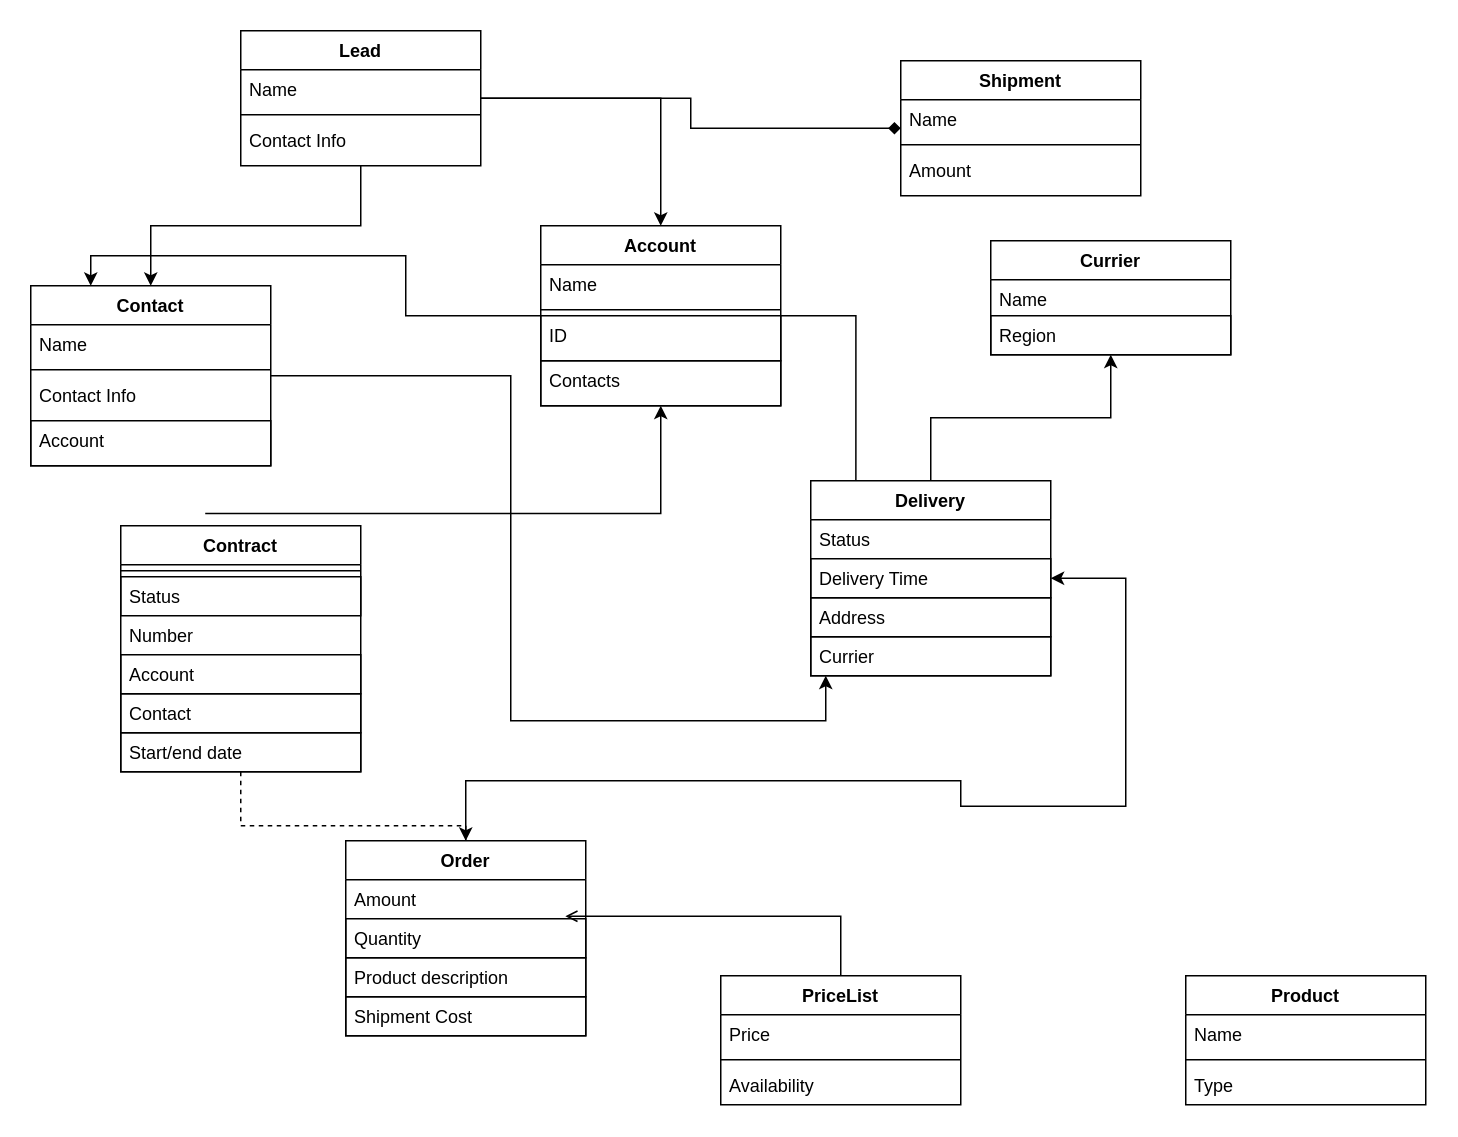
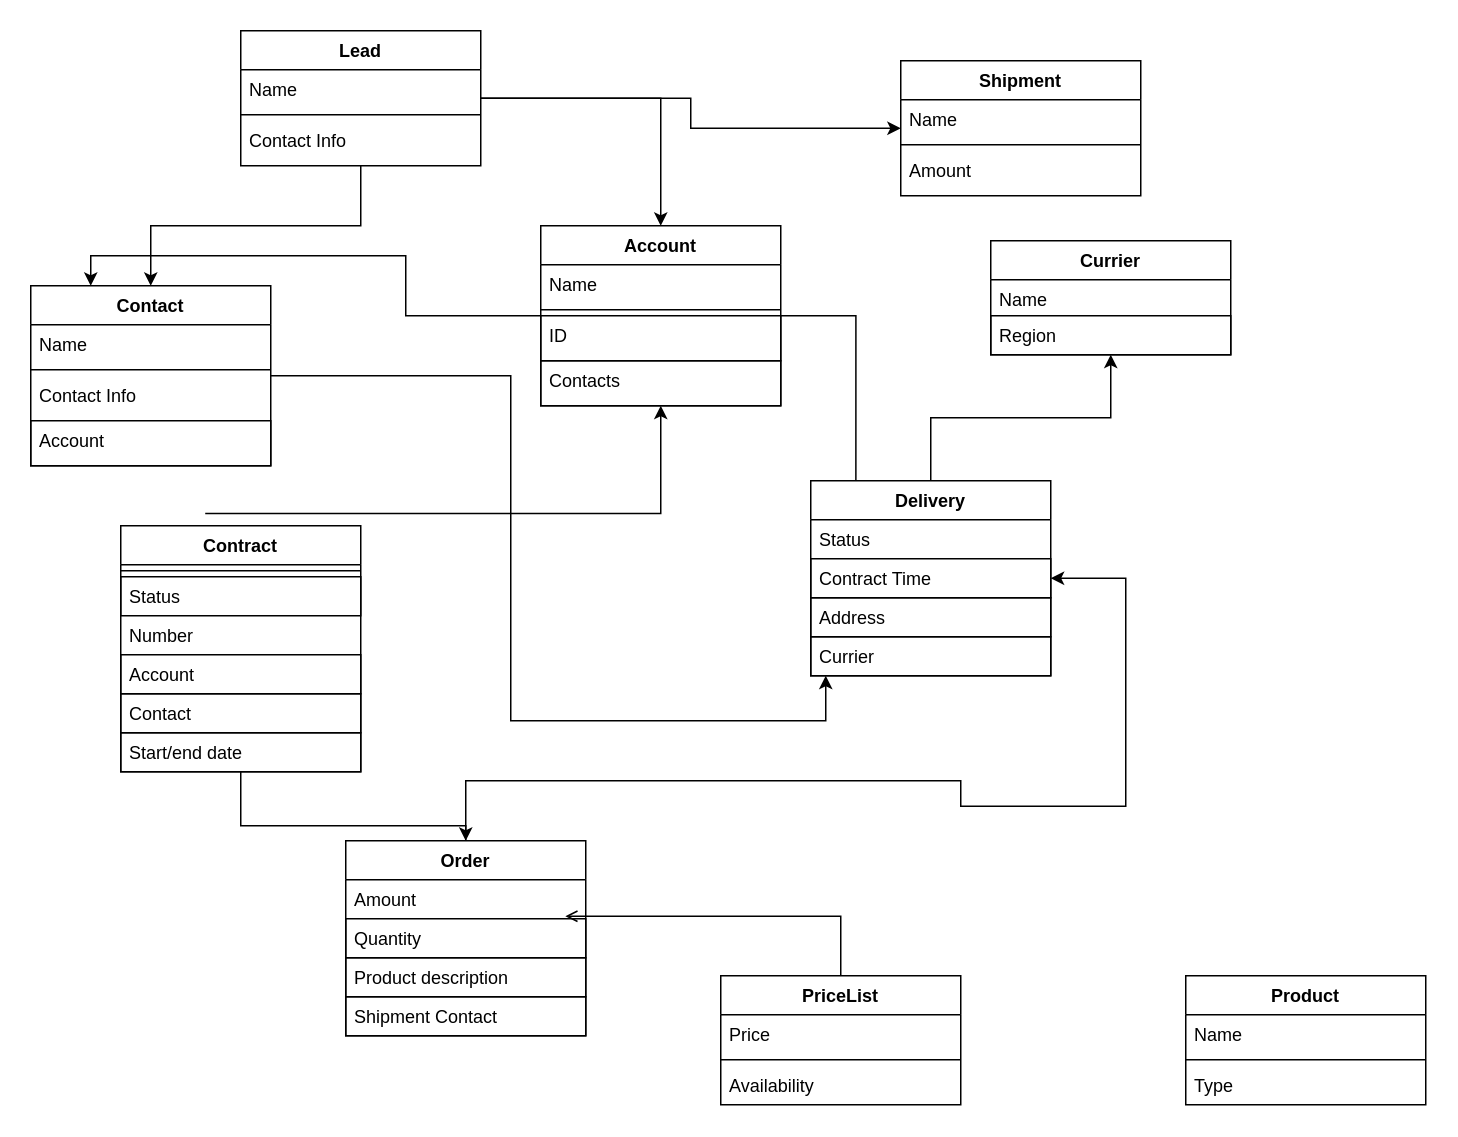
edge "Lead" -> "Shipment": arrowhead diamond -> classic
node "Delivery Time": label "Delivery Time" -> "Contract Time"
edge "Contract" -> "Order": style dashed -> solid
node "Shipment Cost": label "Shipment Cost" -> "Shipment Contact"
